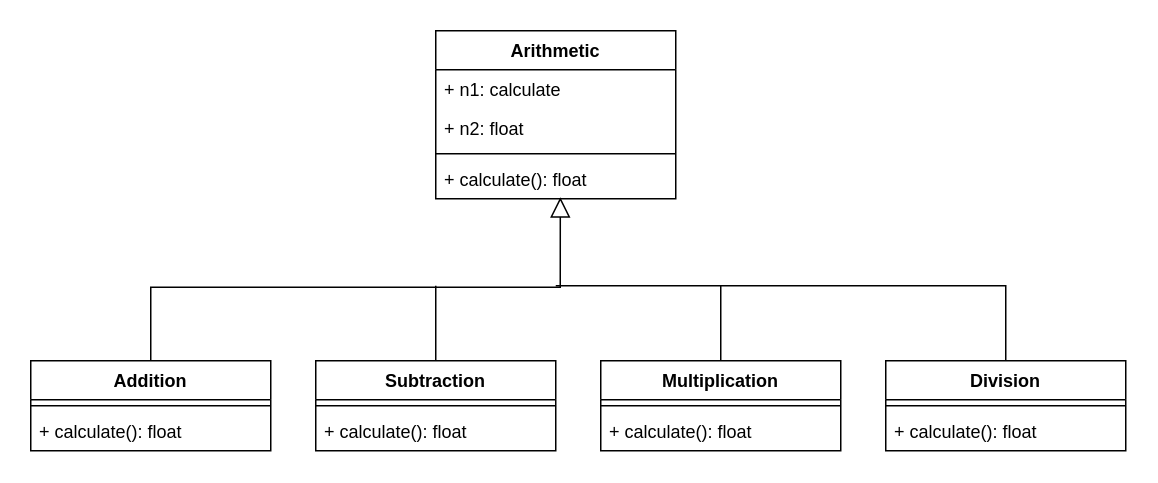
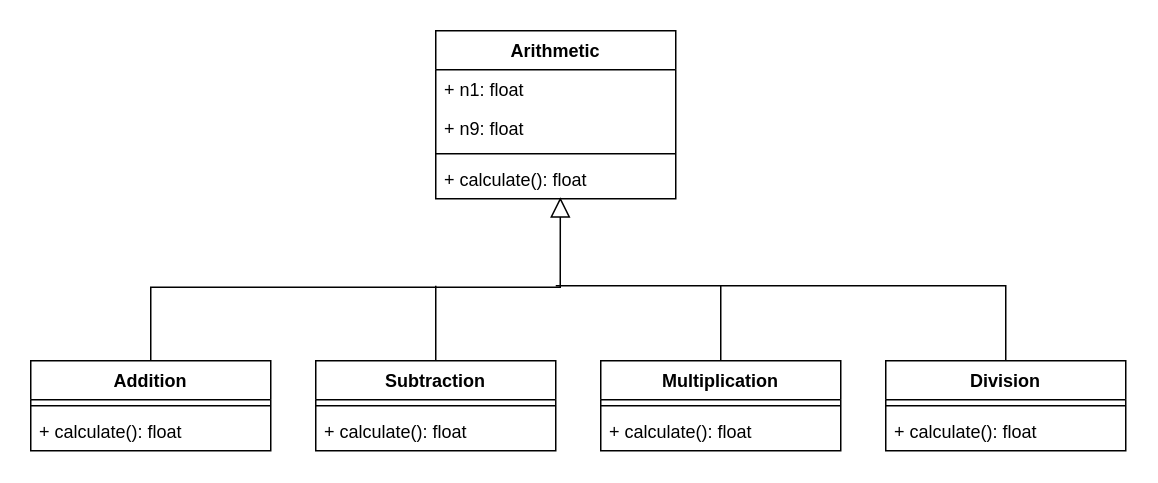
node "+ n1: calculate": label "+ n1: calculate" -> "+ n1: float"
node "+ n2: float": label "+ n2: float" -> "+ n9: float"
